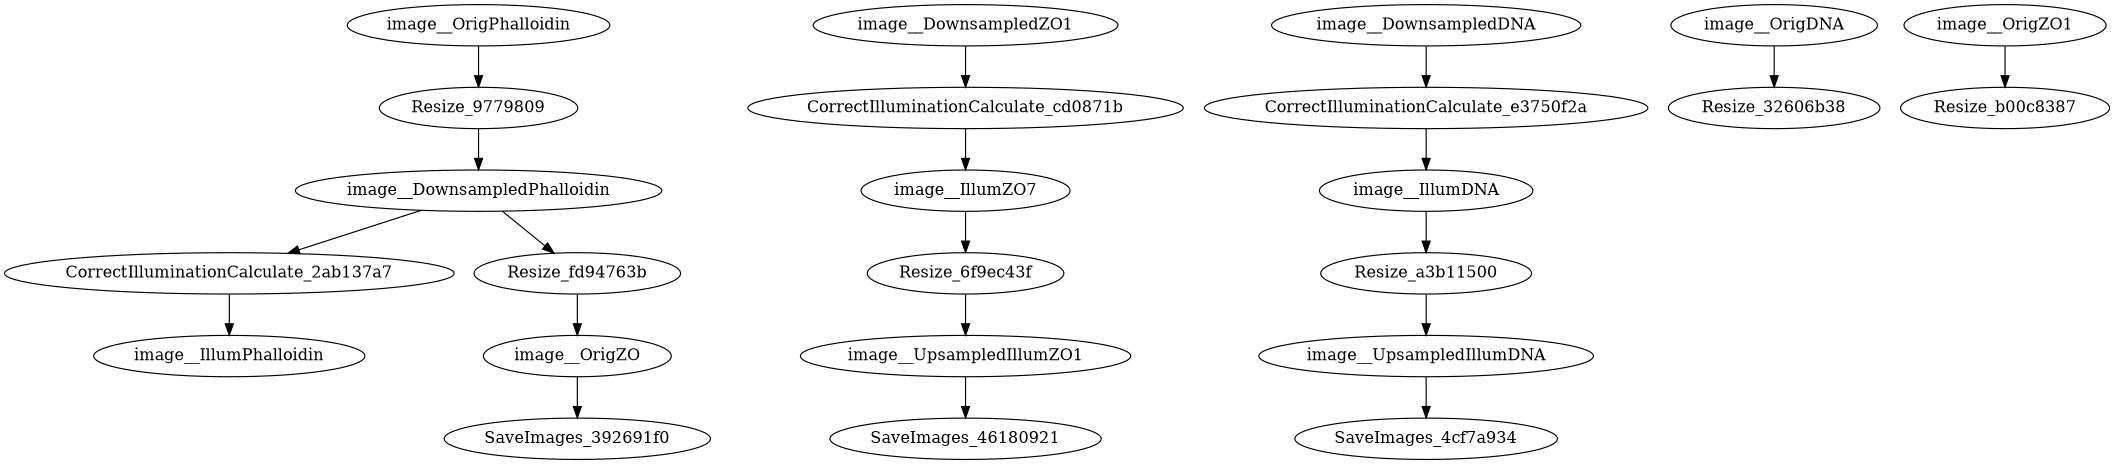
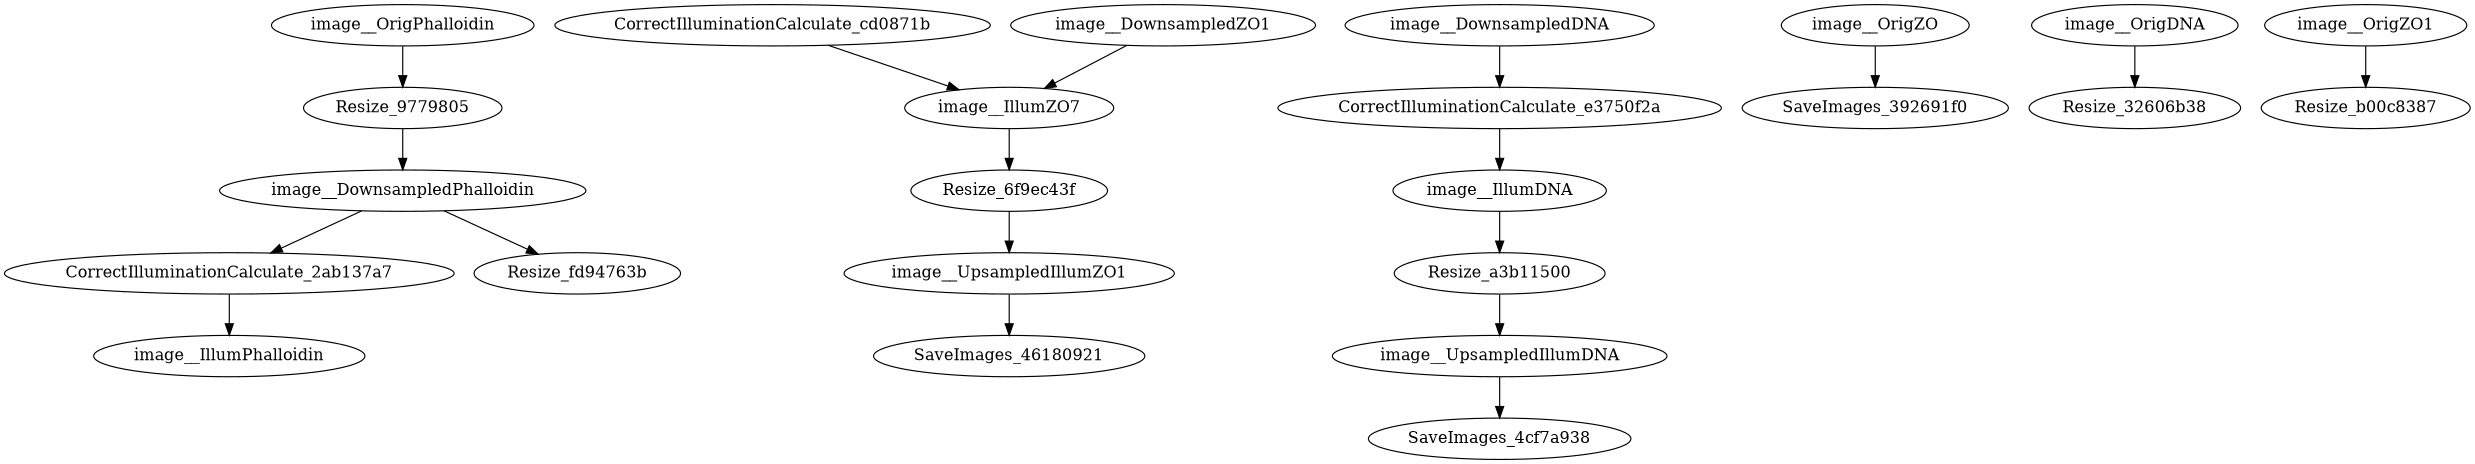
edge "image__DownsampledZO1" -> "CorrectIlluminationCalculate_cd0871b": now "image__DownsampledZO1" -> "image__IllumZO7"
node "Resize_9779809": label "Resize_9779809" -> "Resize_9779805"
edge "Resize_fd94763b" -> "image__OrigZO": removed
node "SaveImages_4cf7a934": label "SaveImages_4cf7a934" -> "SaveImages_4cf7a938"
